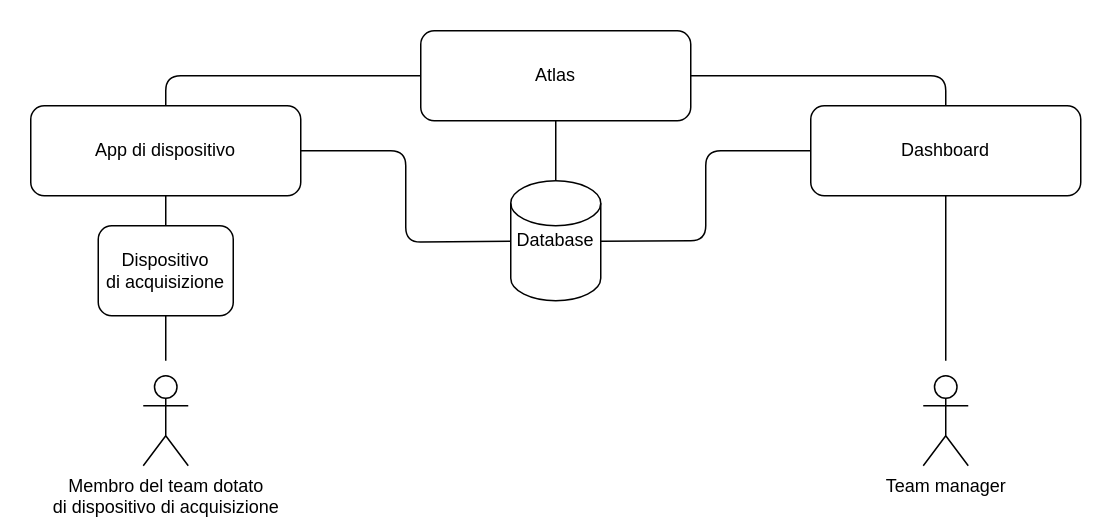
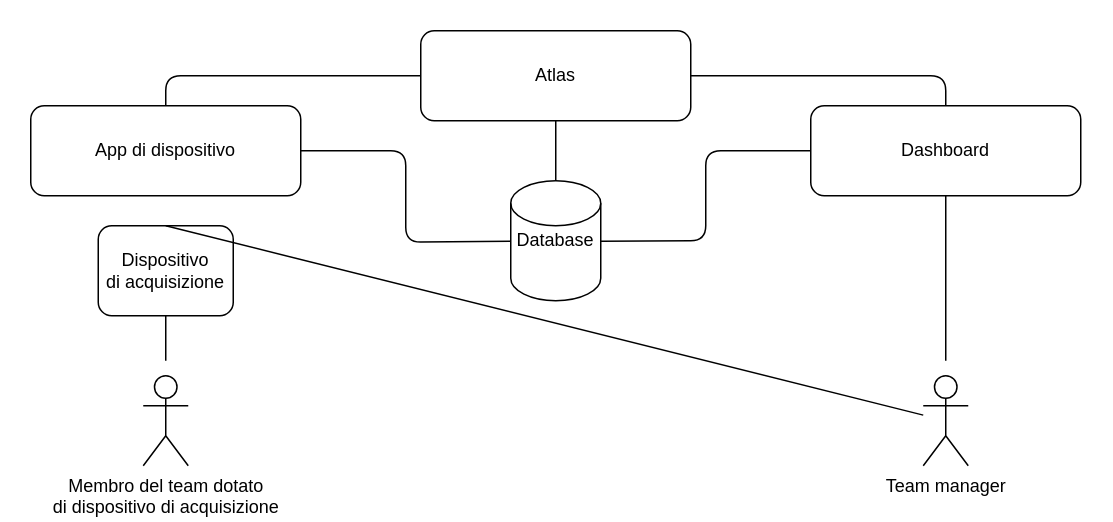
edge "App di dispositivo" -- "Dispositivo di acquisizione": now "Team manager" -- "Dispositivo di acquisizione"
